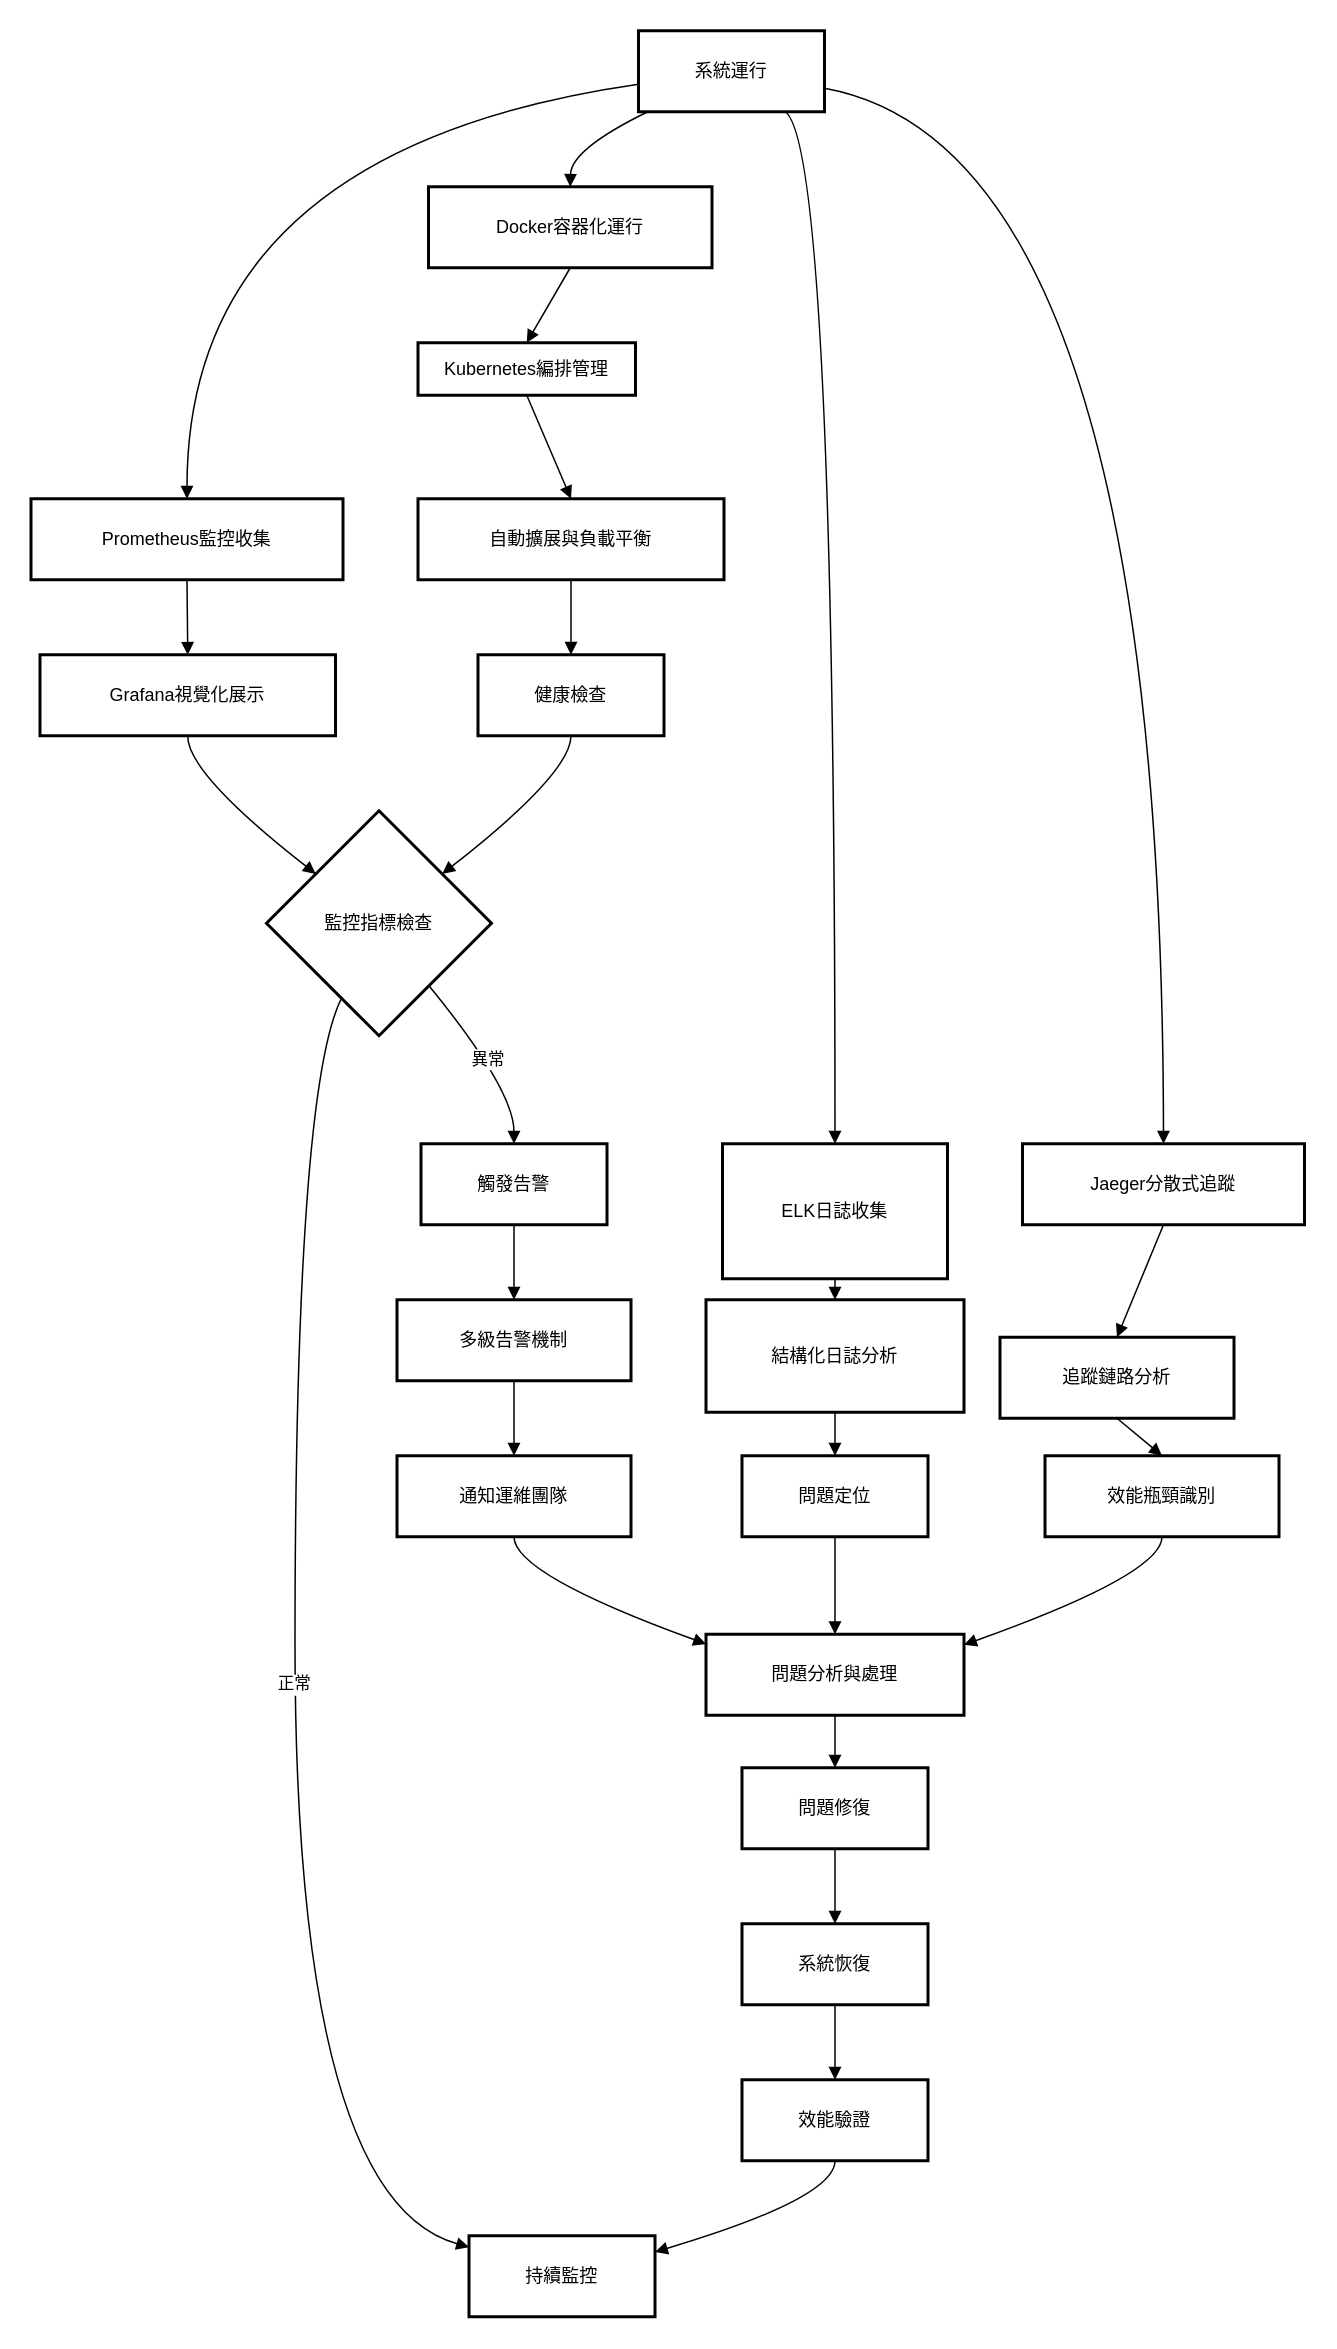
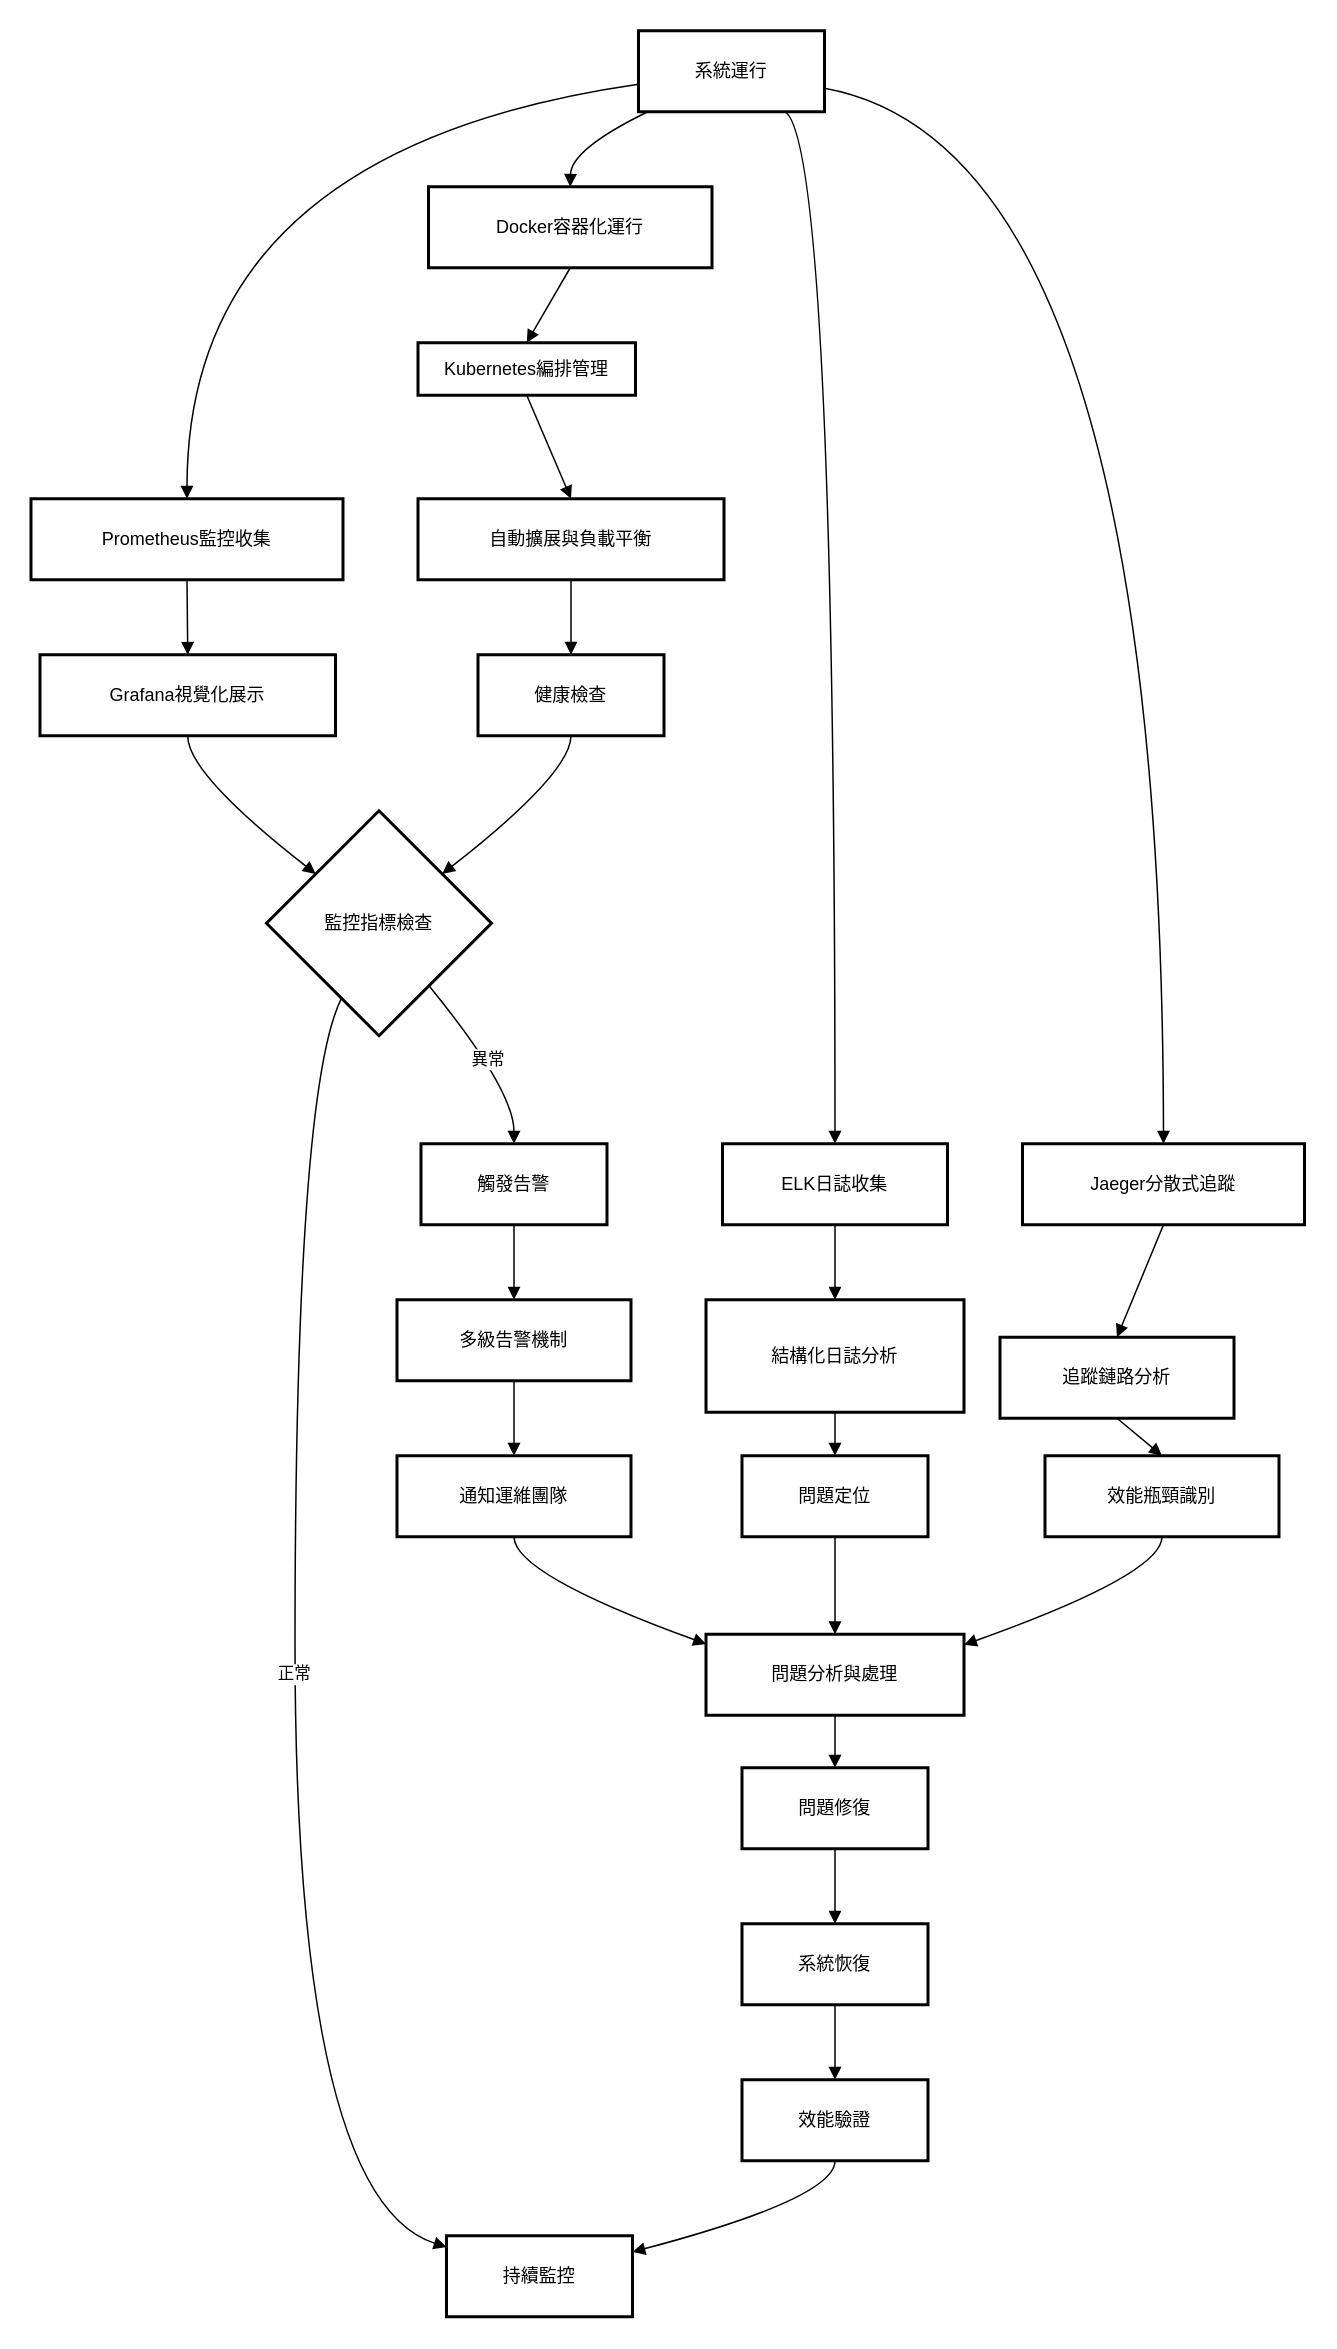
node "ELK日誌收集": size 225x135 -> 225x81
node "持續監控": moved (562, 2276) -> (539, 2276)
